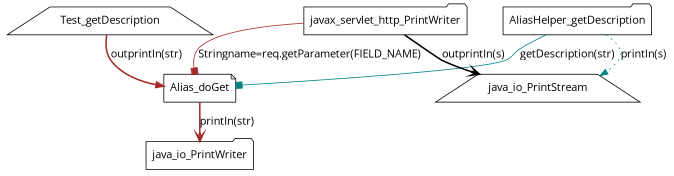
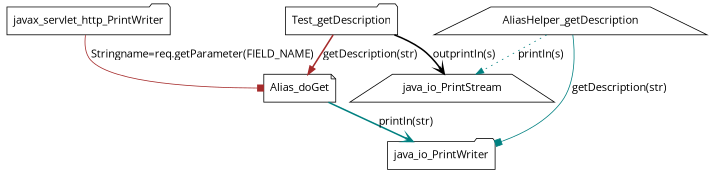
node "Test_getDescription": shape trapezium -> folder
node "AliasHelper_getDescription": shape folder -> trapezium
edge "Test_getDescription" -> "Alias_doGet": label "outprintln(str)" -> "getDescription(str)"
edge "javax_servlet_http_PrintWriter" -> "java_io_PrintStream": now "Test_getDescription" -> "java_io_PrintStream"
edge "AliasHelper_getDescription" -> "Alias_doGet": now "AliasHelper_getDescription" -> "java_io_PrintWriter"
edge "Alias_doGet" -> "java_io_PrintWriter": color brown -> teal
